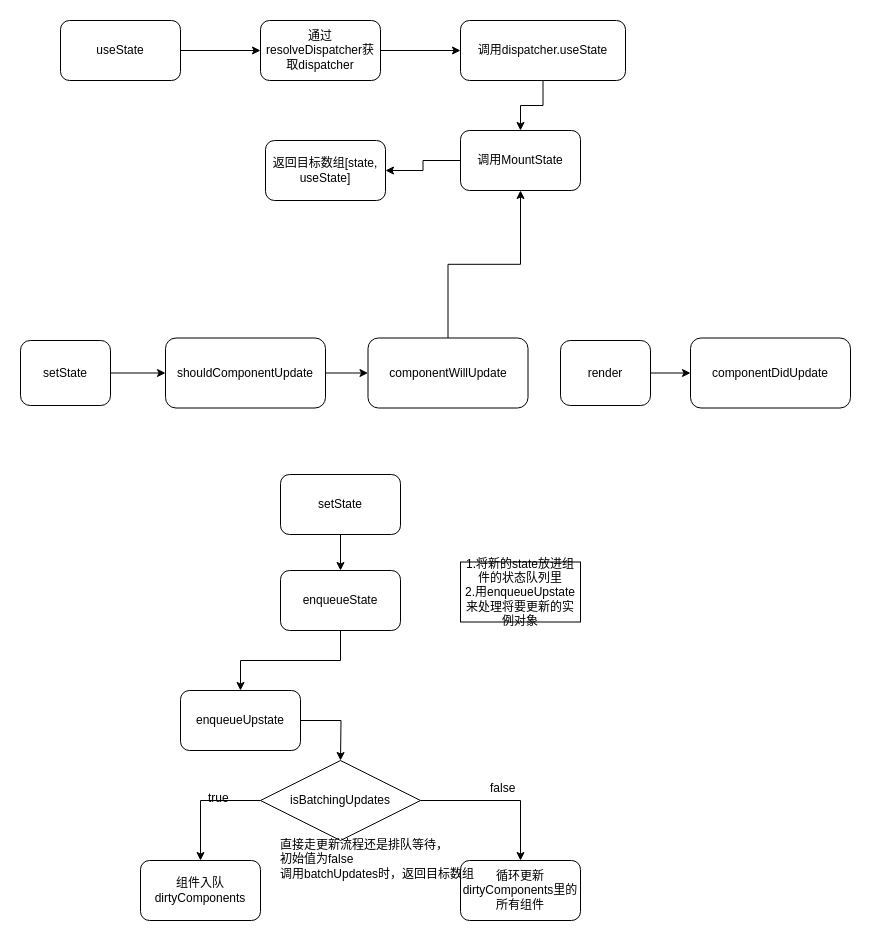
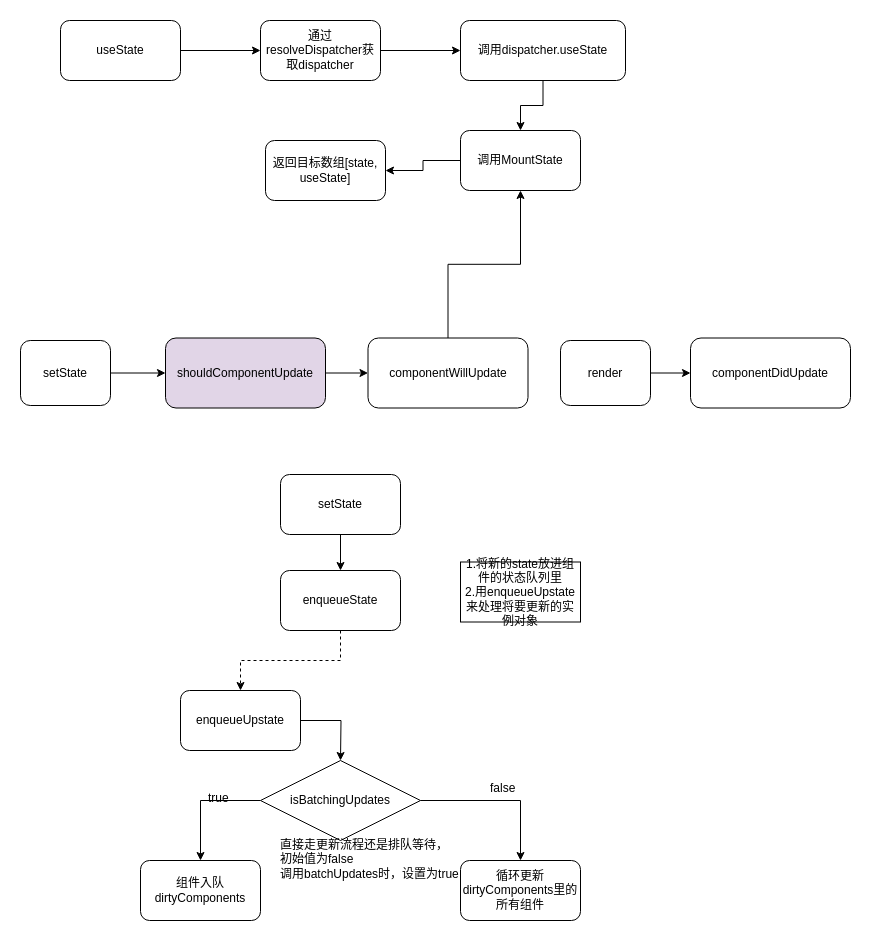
node "shouldComponentUpdate": fillcolor #ffffff -> #e1d5e7
edge "enqueueState" -> "enqueueUpstate": style solid -> dashed
node "直接走更新流程还是排队等待， 初始值为false 调用batchUpdates时，返回目标数组": label "直接走更新流程还是排队等待， 初始值为false 调用batchUpdates时，返回目标数组" -> "直接走更新流程还是排队等待， 初始值为false 调用batchUpdates时，设置为true"
